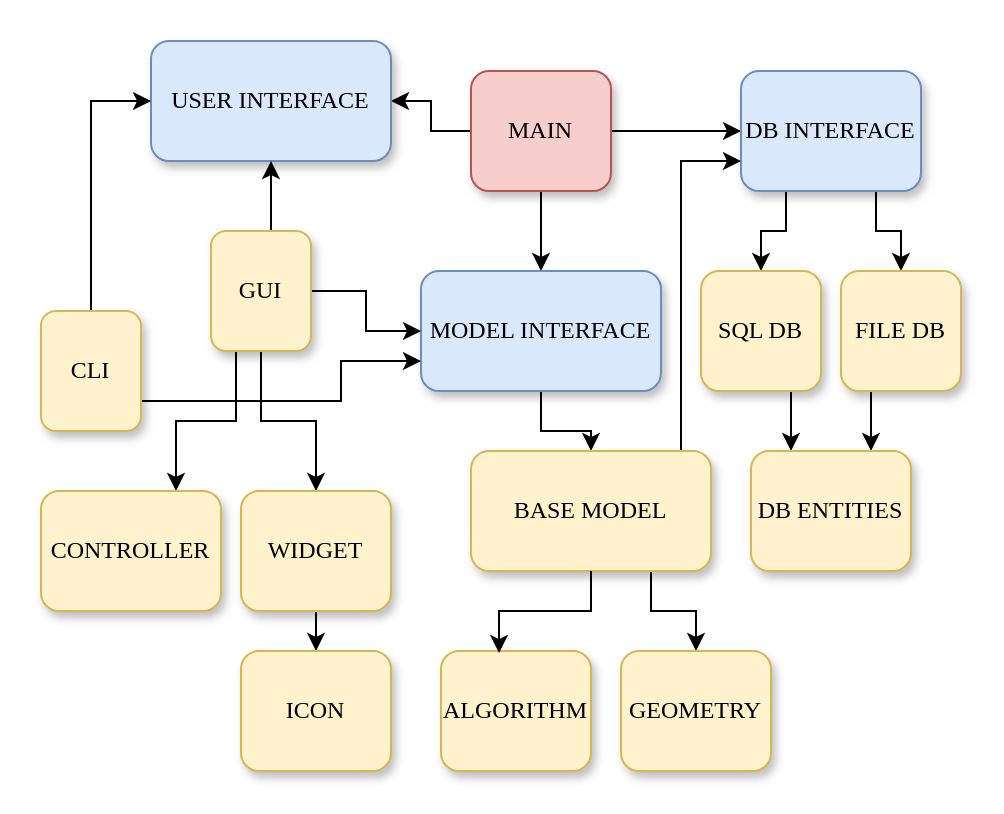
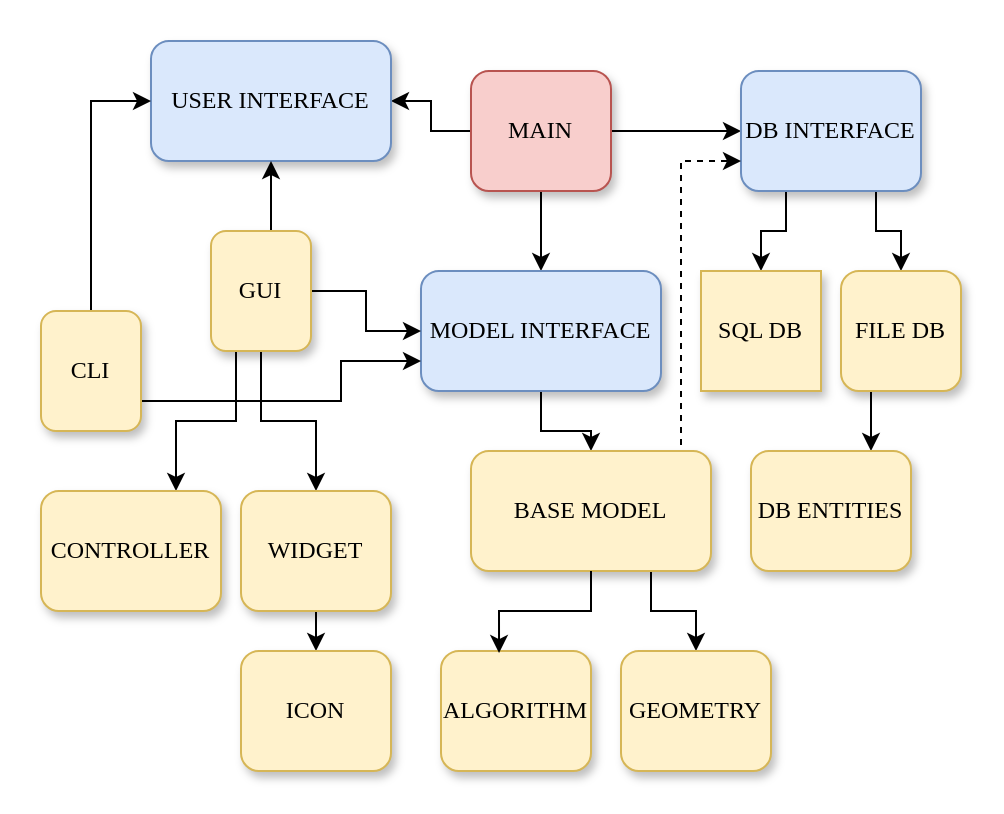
edge "BASE MODEL" -> "DB INTERFACE": style solid -> dashed
node "SQL DB": shape rounded rectangle -> rectangle
edge "SQL DB" -> "DB ENTITIES": removed
